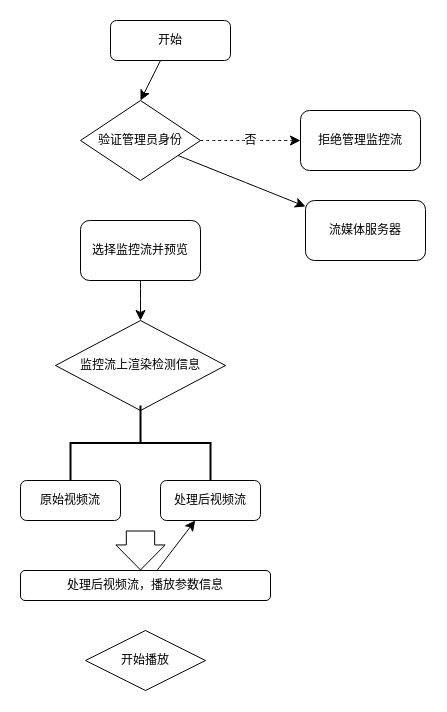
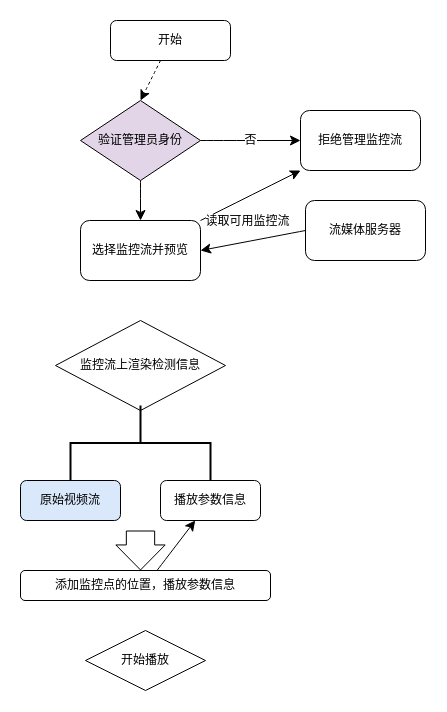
edge "开始" -> "验证管理员身份": style solid -> dashed
node "验证管理员身份": fillcolor #ffffff -> #e1d5e7
edge "验证管理员身份" -> "拒绝管理监控流": style dashed -> solid
edge "验证管理员身份" -> "流媒体服务器": now "验证管理员身份" -> "选择监控流并预览"
edge "流媒体服务器" -> "选择监控流并预览": added, label "读取可用监控流"
edge "选择监控流并预览" -> "监控流上渲染检测信息": now "选择监控流并预览" -> "拒绝管理监控流"
node "原始视频流": fillcolor #ffffff -> #dae8fc
node "处理后视频流": label "处理后视频流" -> "播放参数信息"
node "处理后视频流，播放参数信息": label "处理后视频流，播放参数信息" -> "添加监控点的位置，播放参数信息"
